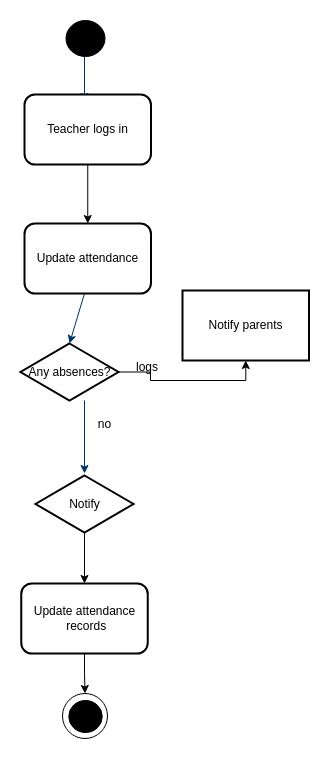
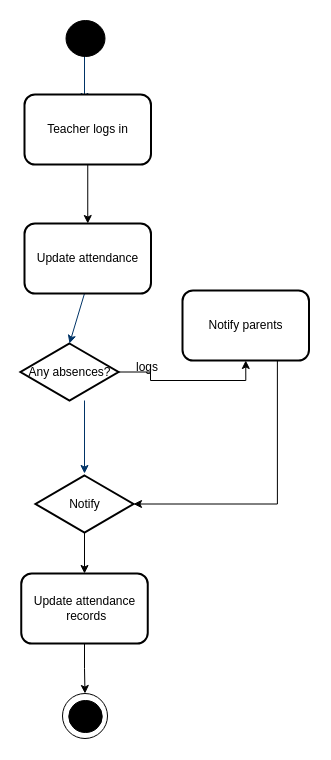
node "Notify parents": shape rectangle -> rounded rectangle
node "no": removed
edge "Notify parents" -> "Notify": added
node "Update attendance records": moved (85, 619) -> (85, 609)
